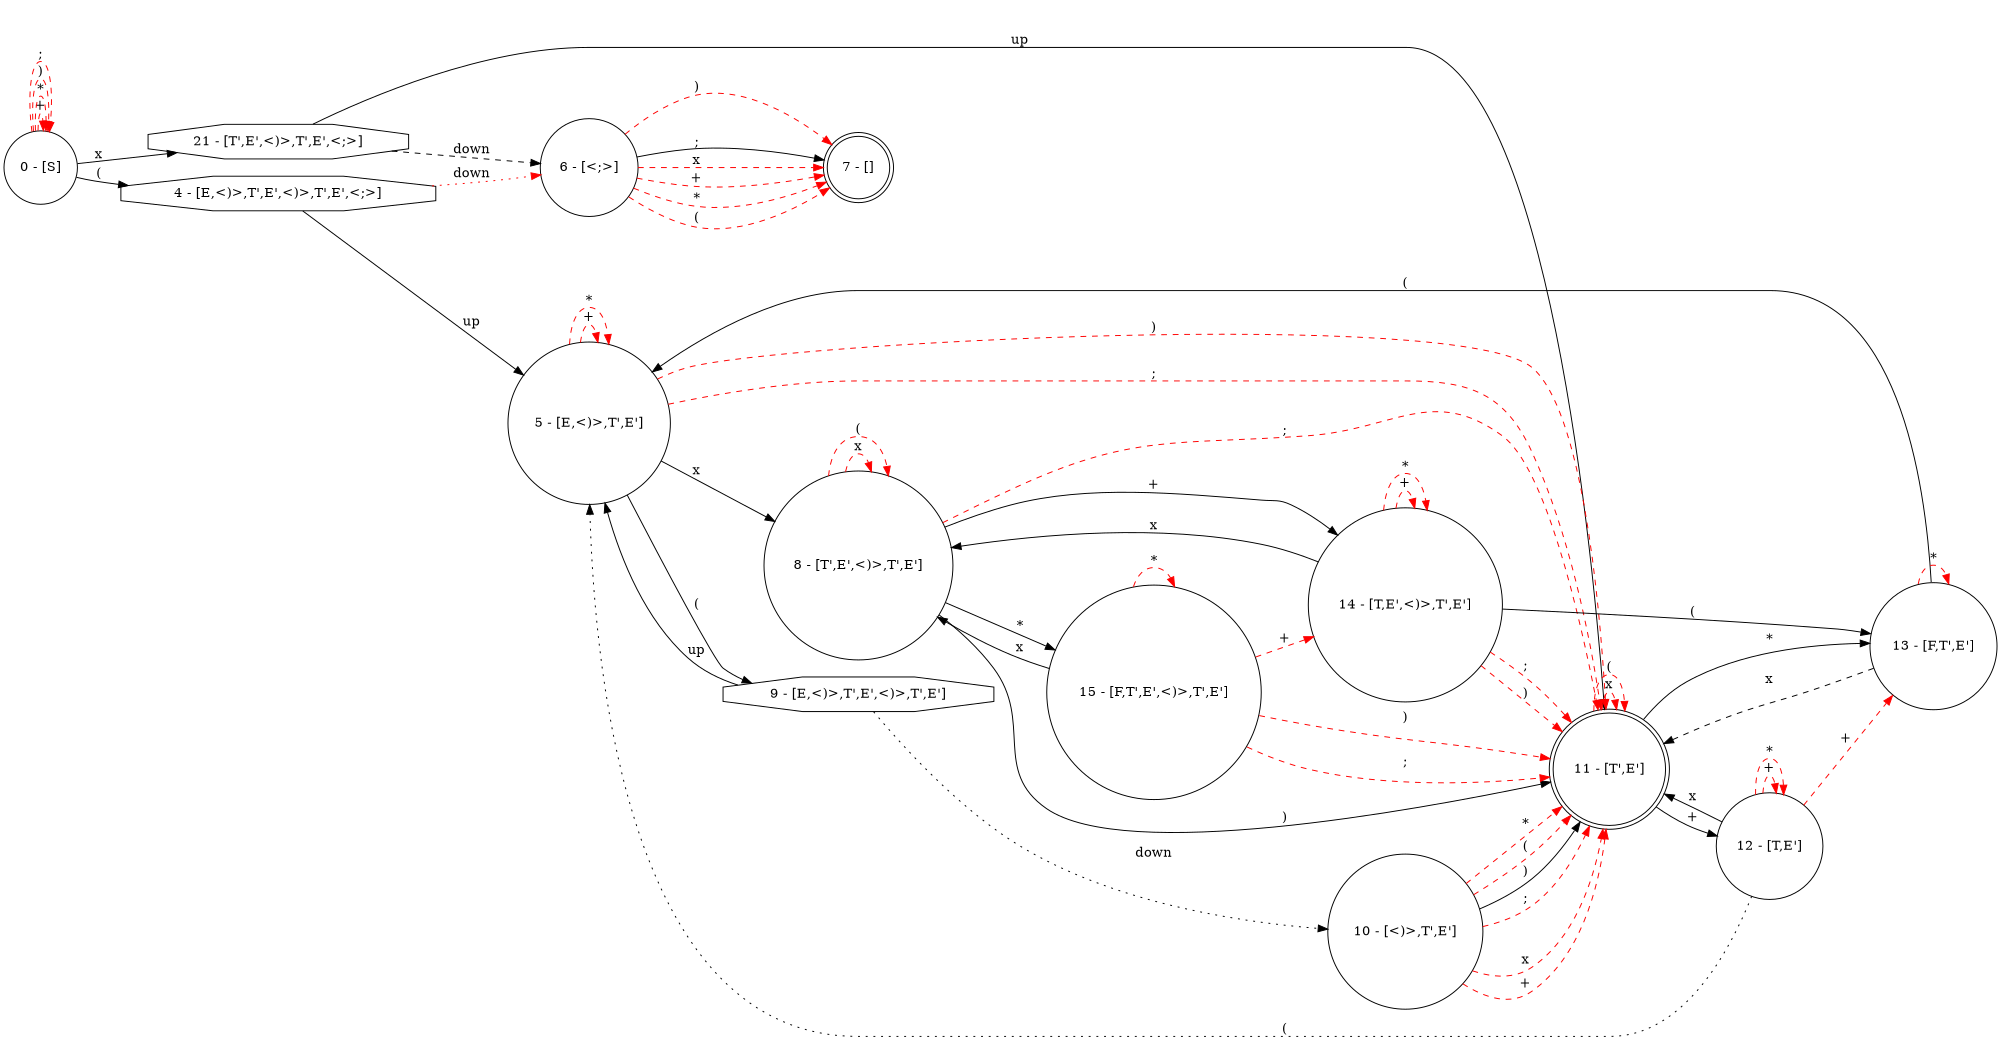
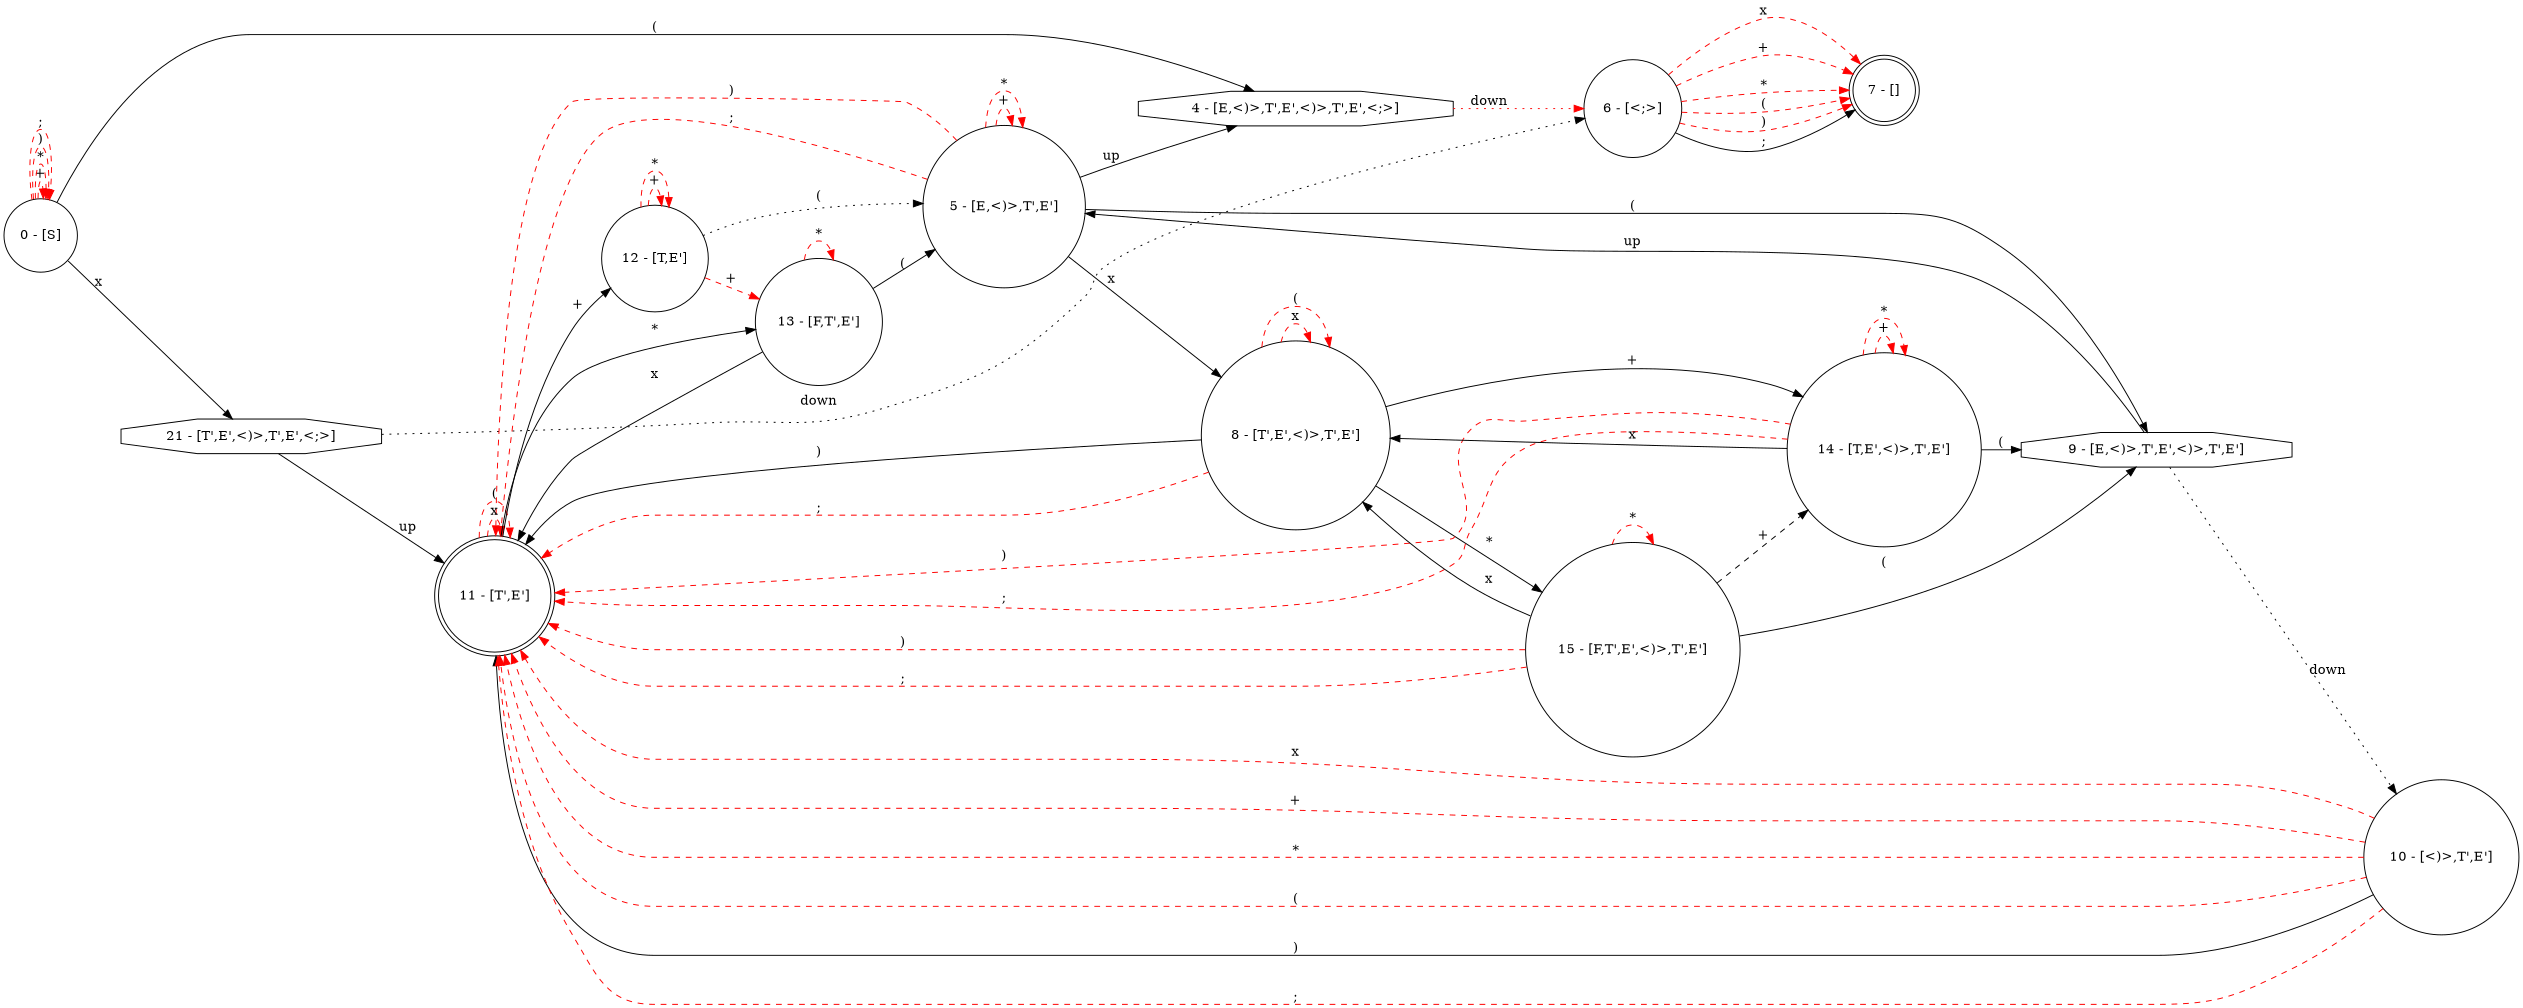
edge "21 - [T',E',<)>,T',E',<;>]" -> "6 - [<;>]": style dashed -> dotted
edge "4 - [E,<)>,T',E',<)>,T',E',<;>]" -> "5 - [E,<)>,T',E']": reversed
edge "15 - [F,T',E',<)>,T',E']" -> "9 - [E,<)>,T',E',<)>,T',E']": added, label "("
edge "14 - [T,E',<)>,T',E']" -> "13 - [F,T',E']": now "14 - [T,E',<)>,T',E']" -> "9 - [E,<)>,T',E',<)>,T',E']"
edge "15 - [F,T',E',<)>,T',E']" -> "14 - [T,E',<)>,T',E']": color red -> black
edge "13 - [F,T',E']" -> "11 - [T',E']": style dashed -> solid
edge "12 - [T,E']" -> "11 - [T',E']": removed, label "x"
